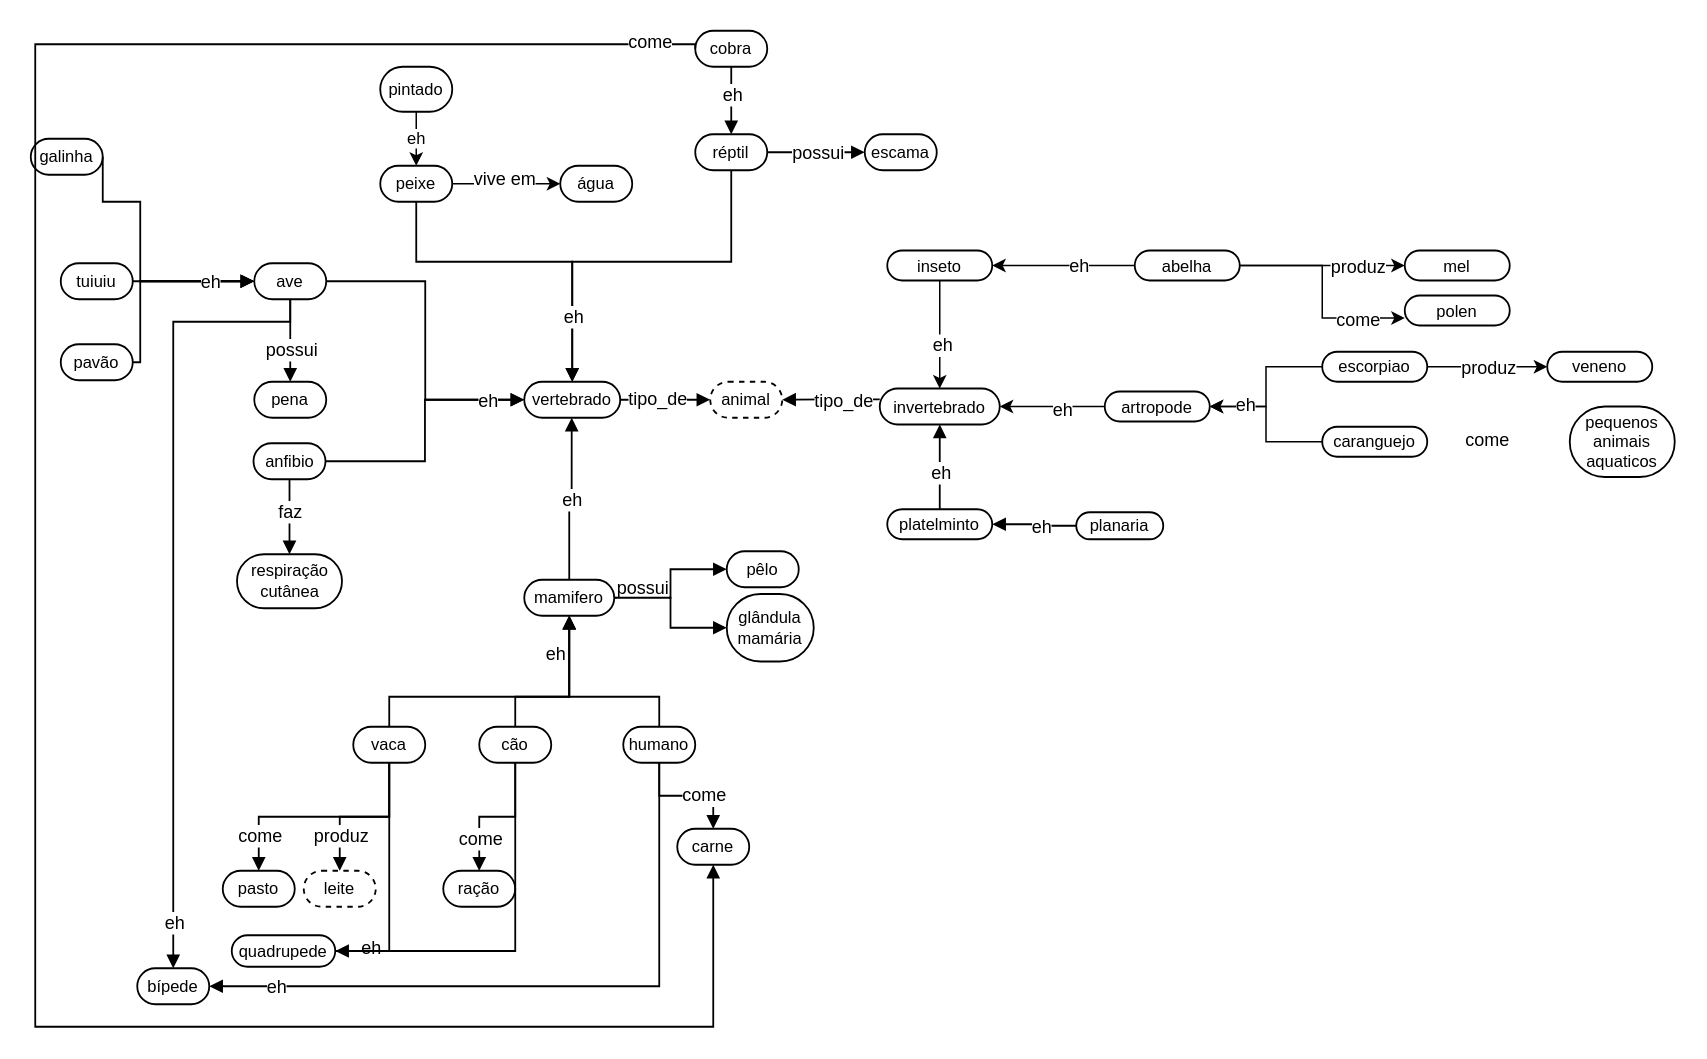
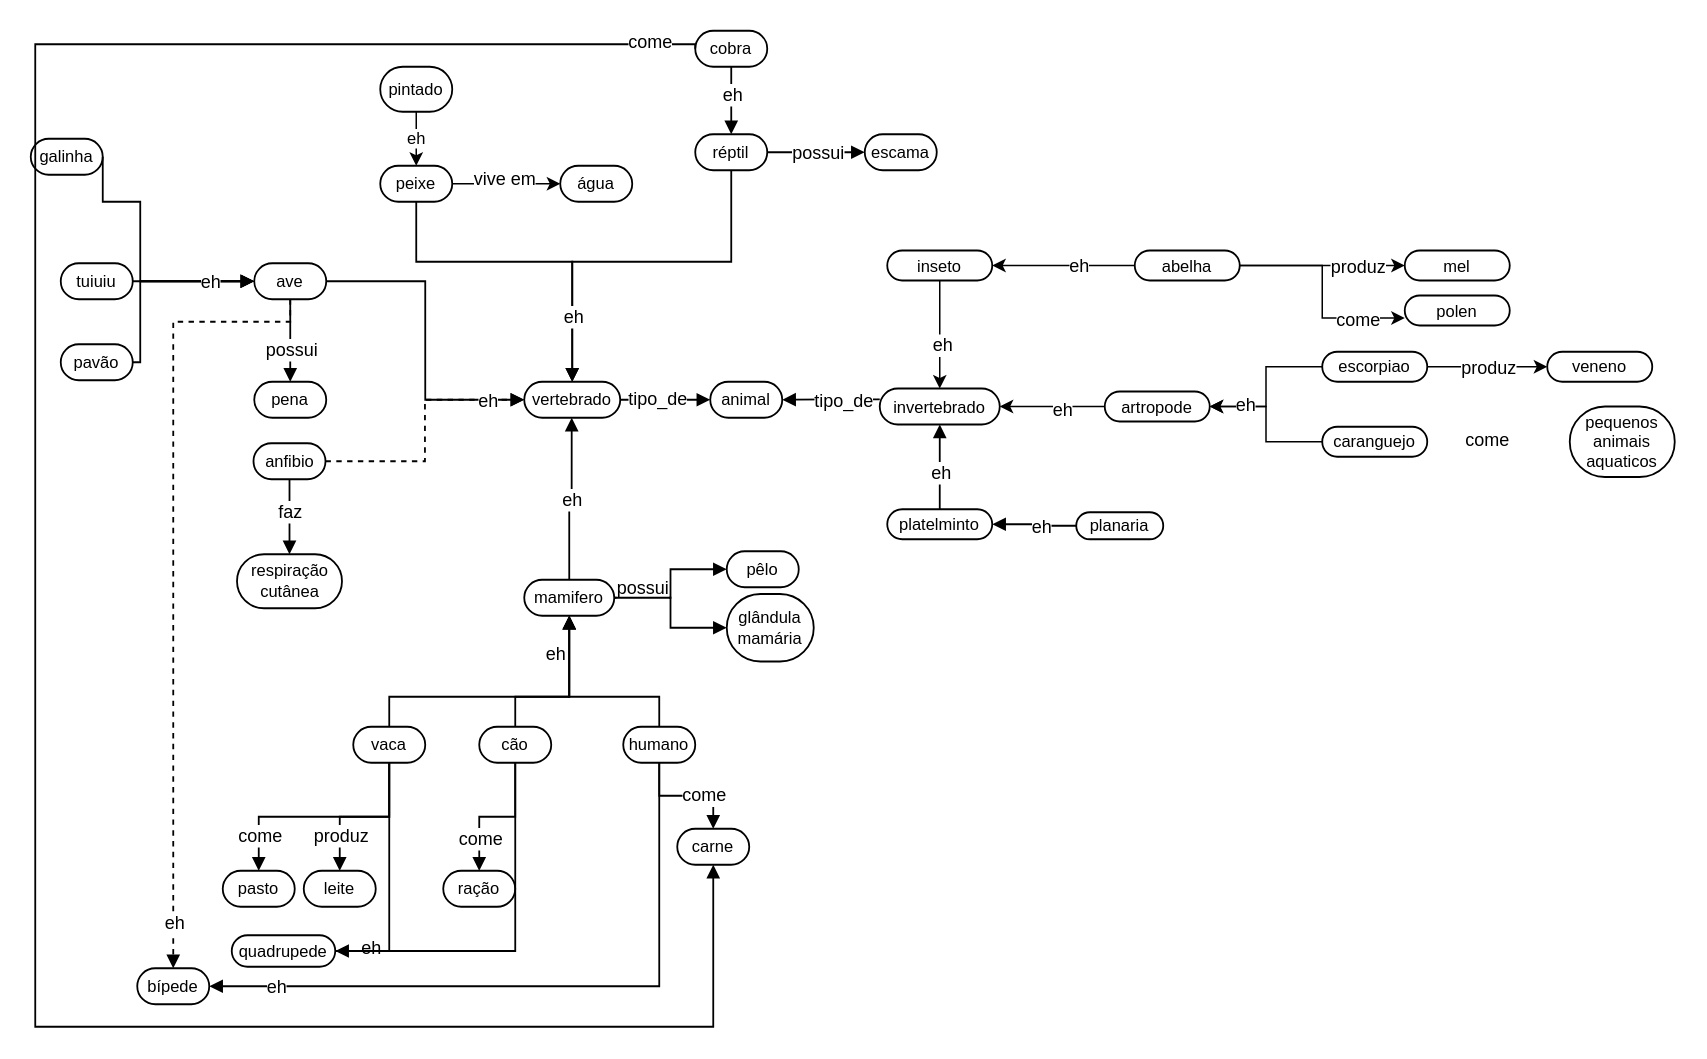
node "animal": style dashed -> solid
edge "anfibio" -> "vertebrado": style solid -> dashed
edge "ave" -> "bípede": style solid -> dashed
node "leite": style dashed -> solid
